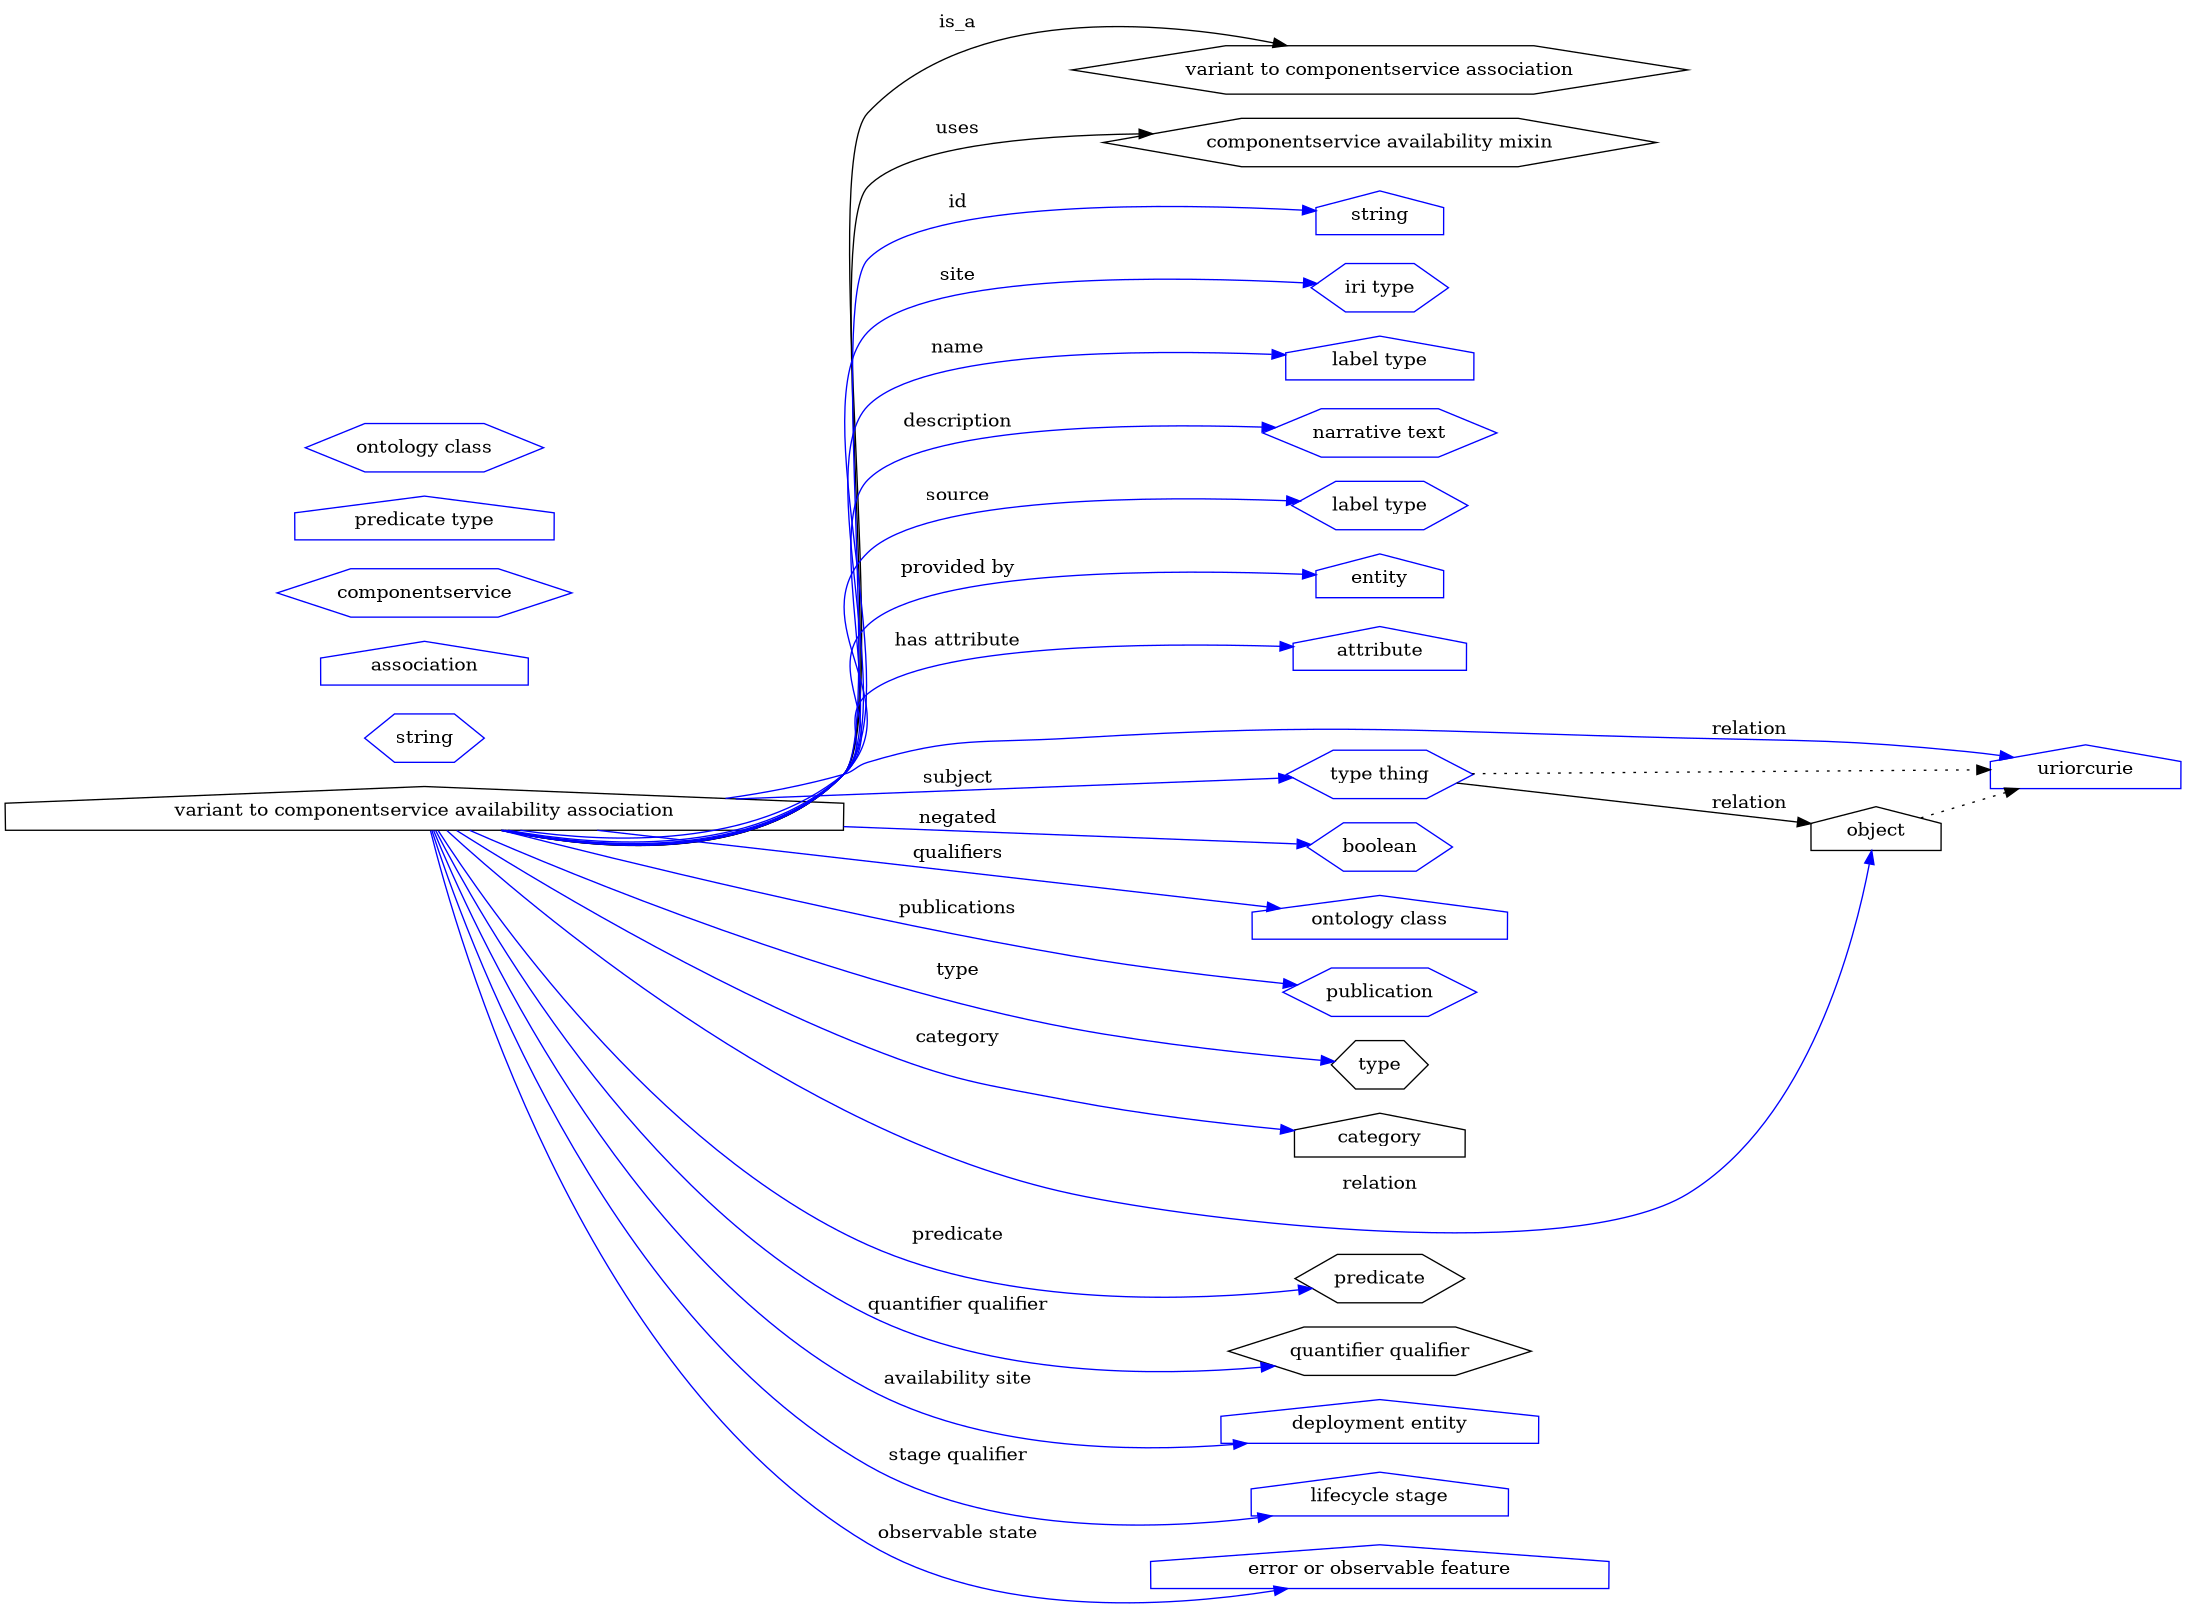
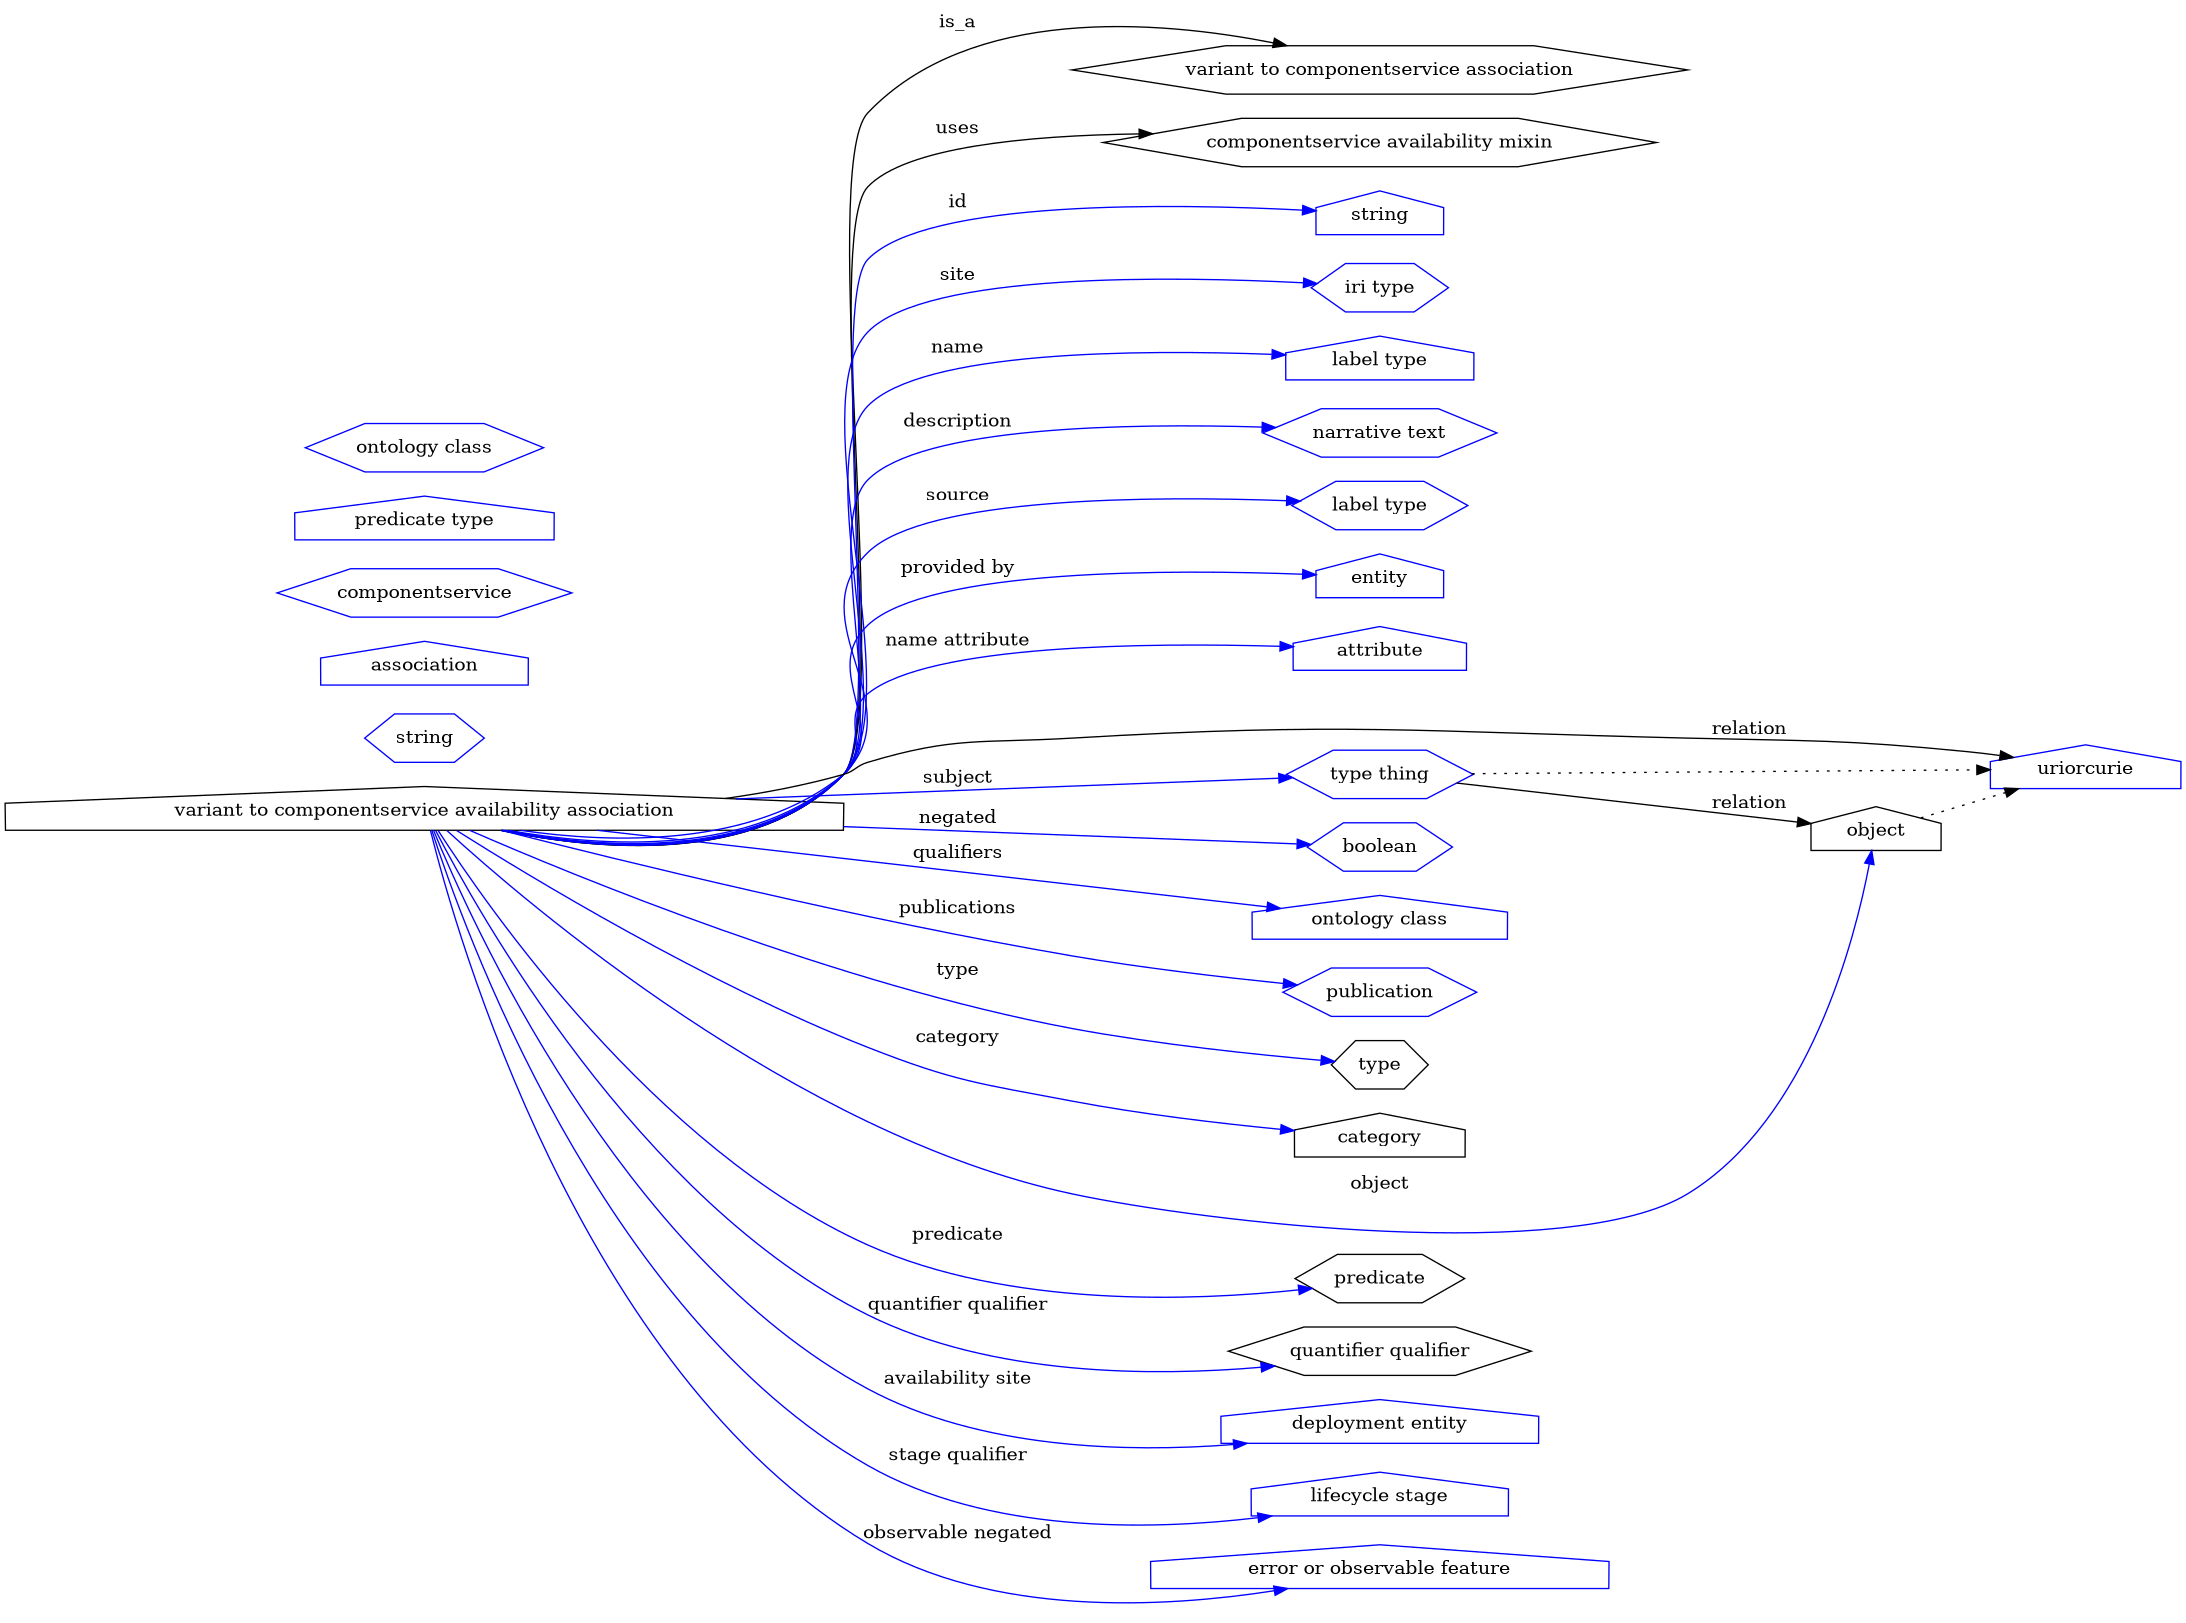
edge "variant to componentservice availability association" -> "attribute": label "has attribute" -> "name attribute"
edge "variant to componentservice availability association" -> "uriorcurie": color blue -> black
edge "variant to componentservice availability association" -> "object": label "relation" -> "object"
edge "variant to componentservice availability association" -> "error or observable feature": label "observable state" -> "observable negated"
